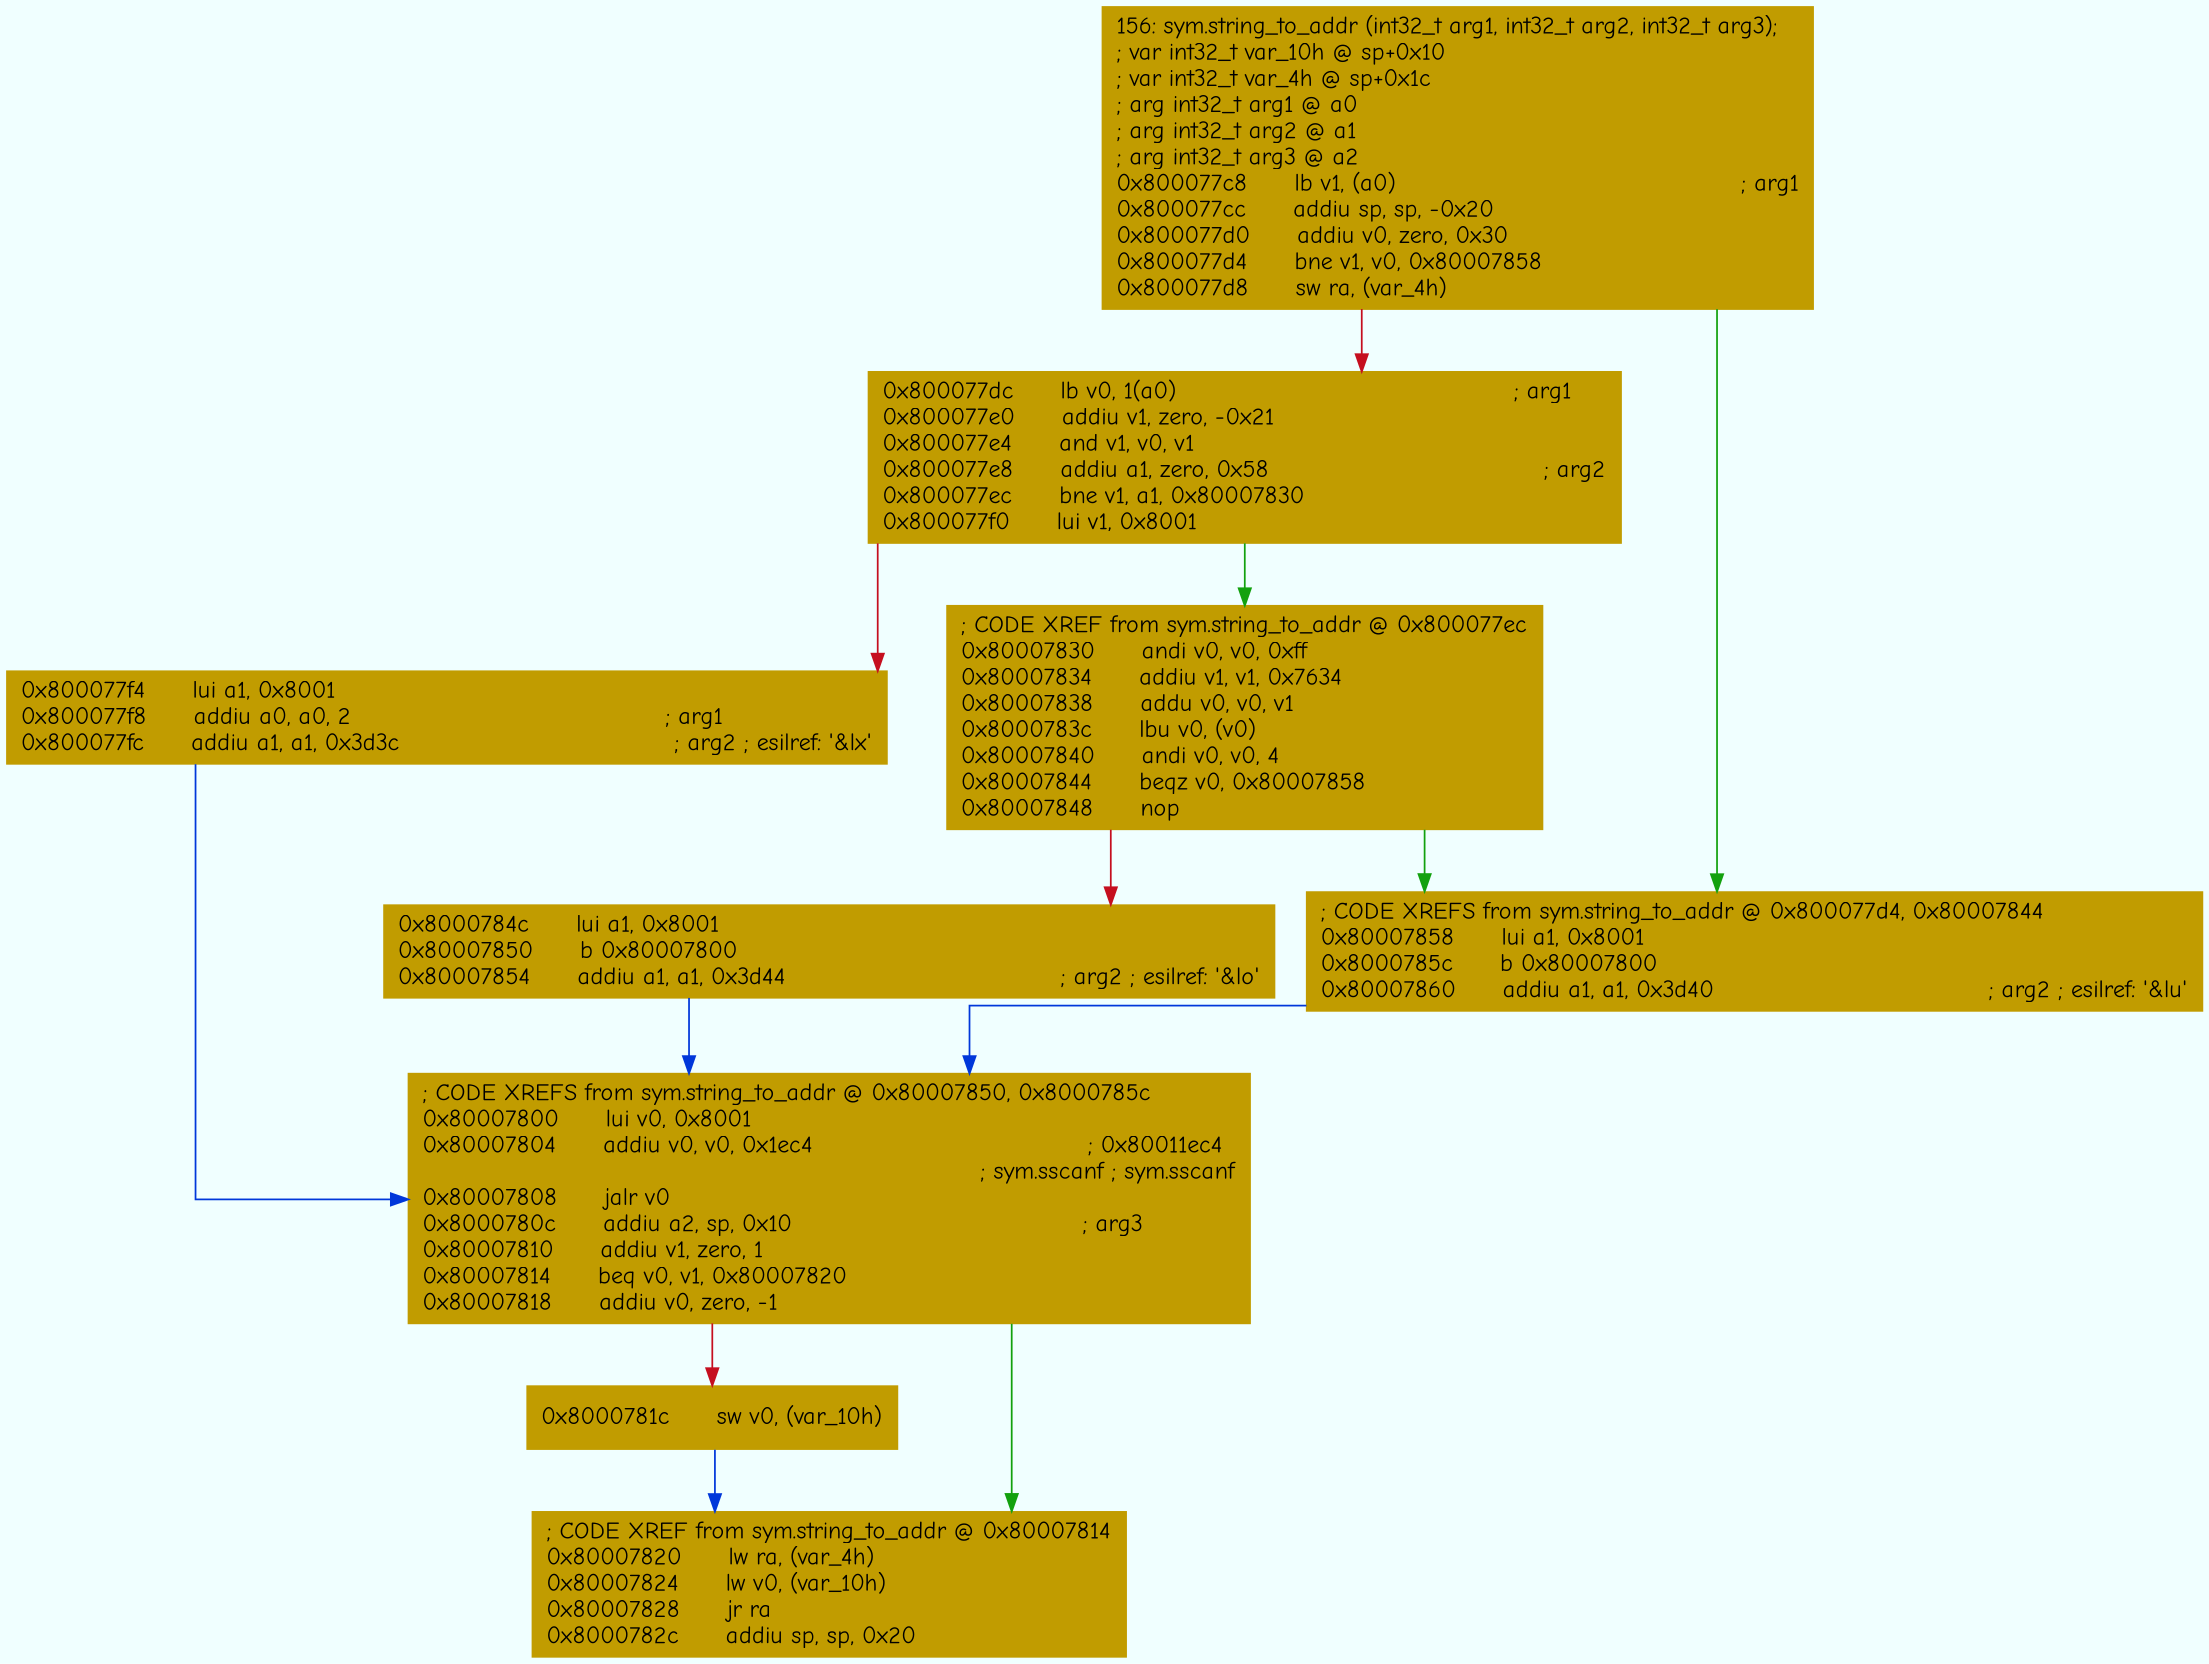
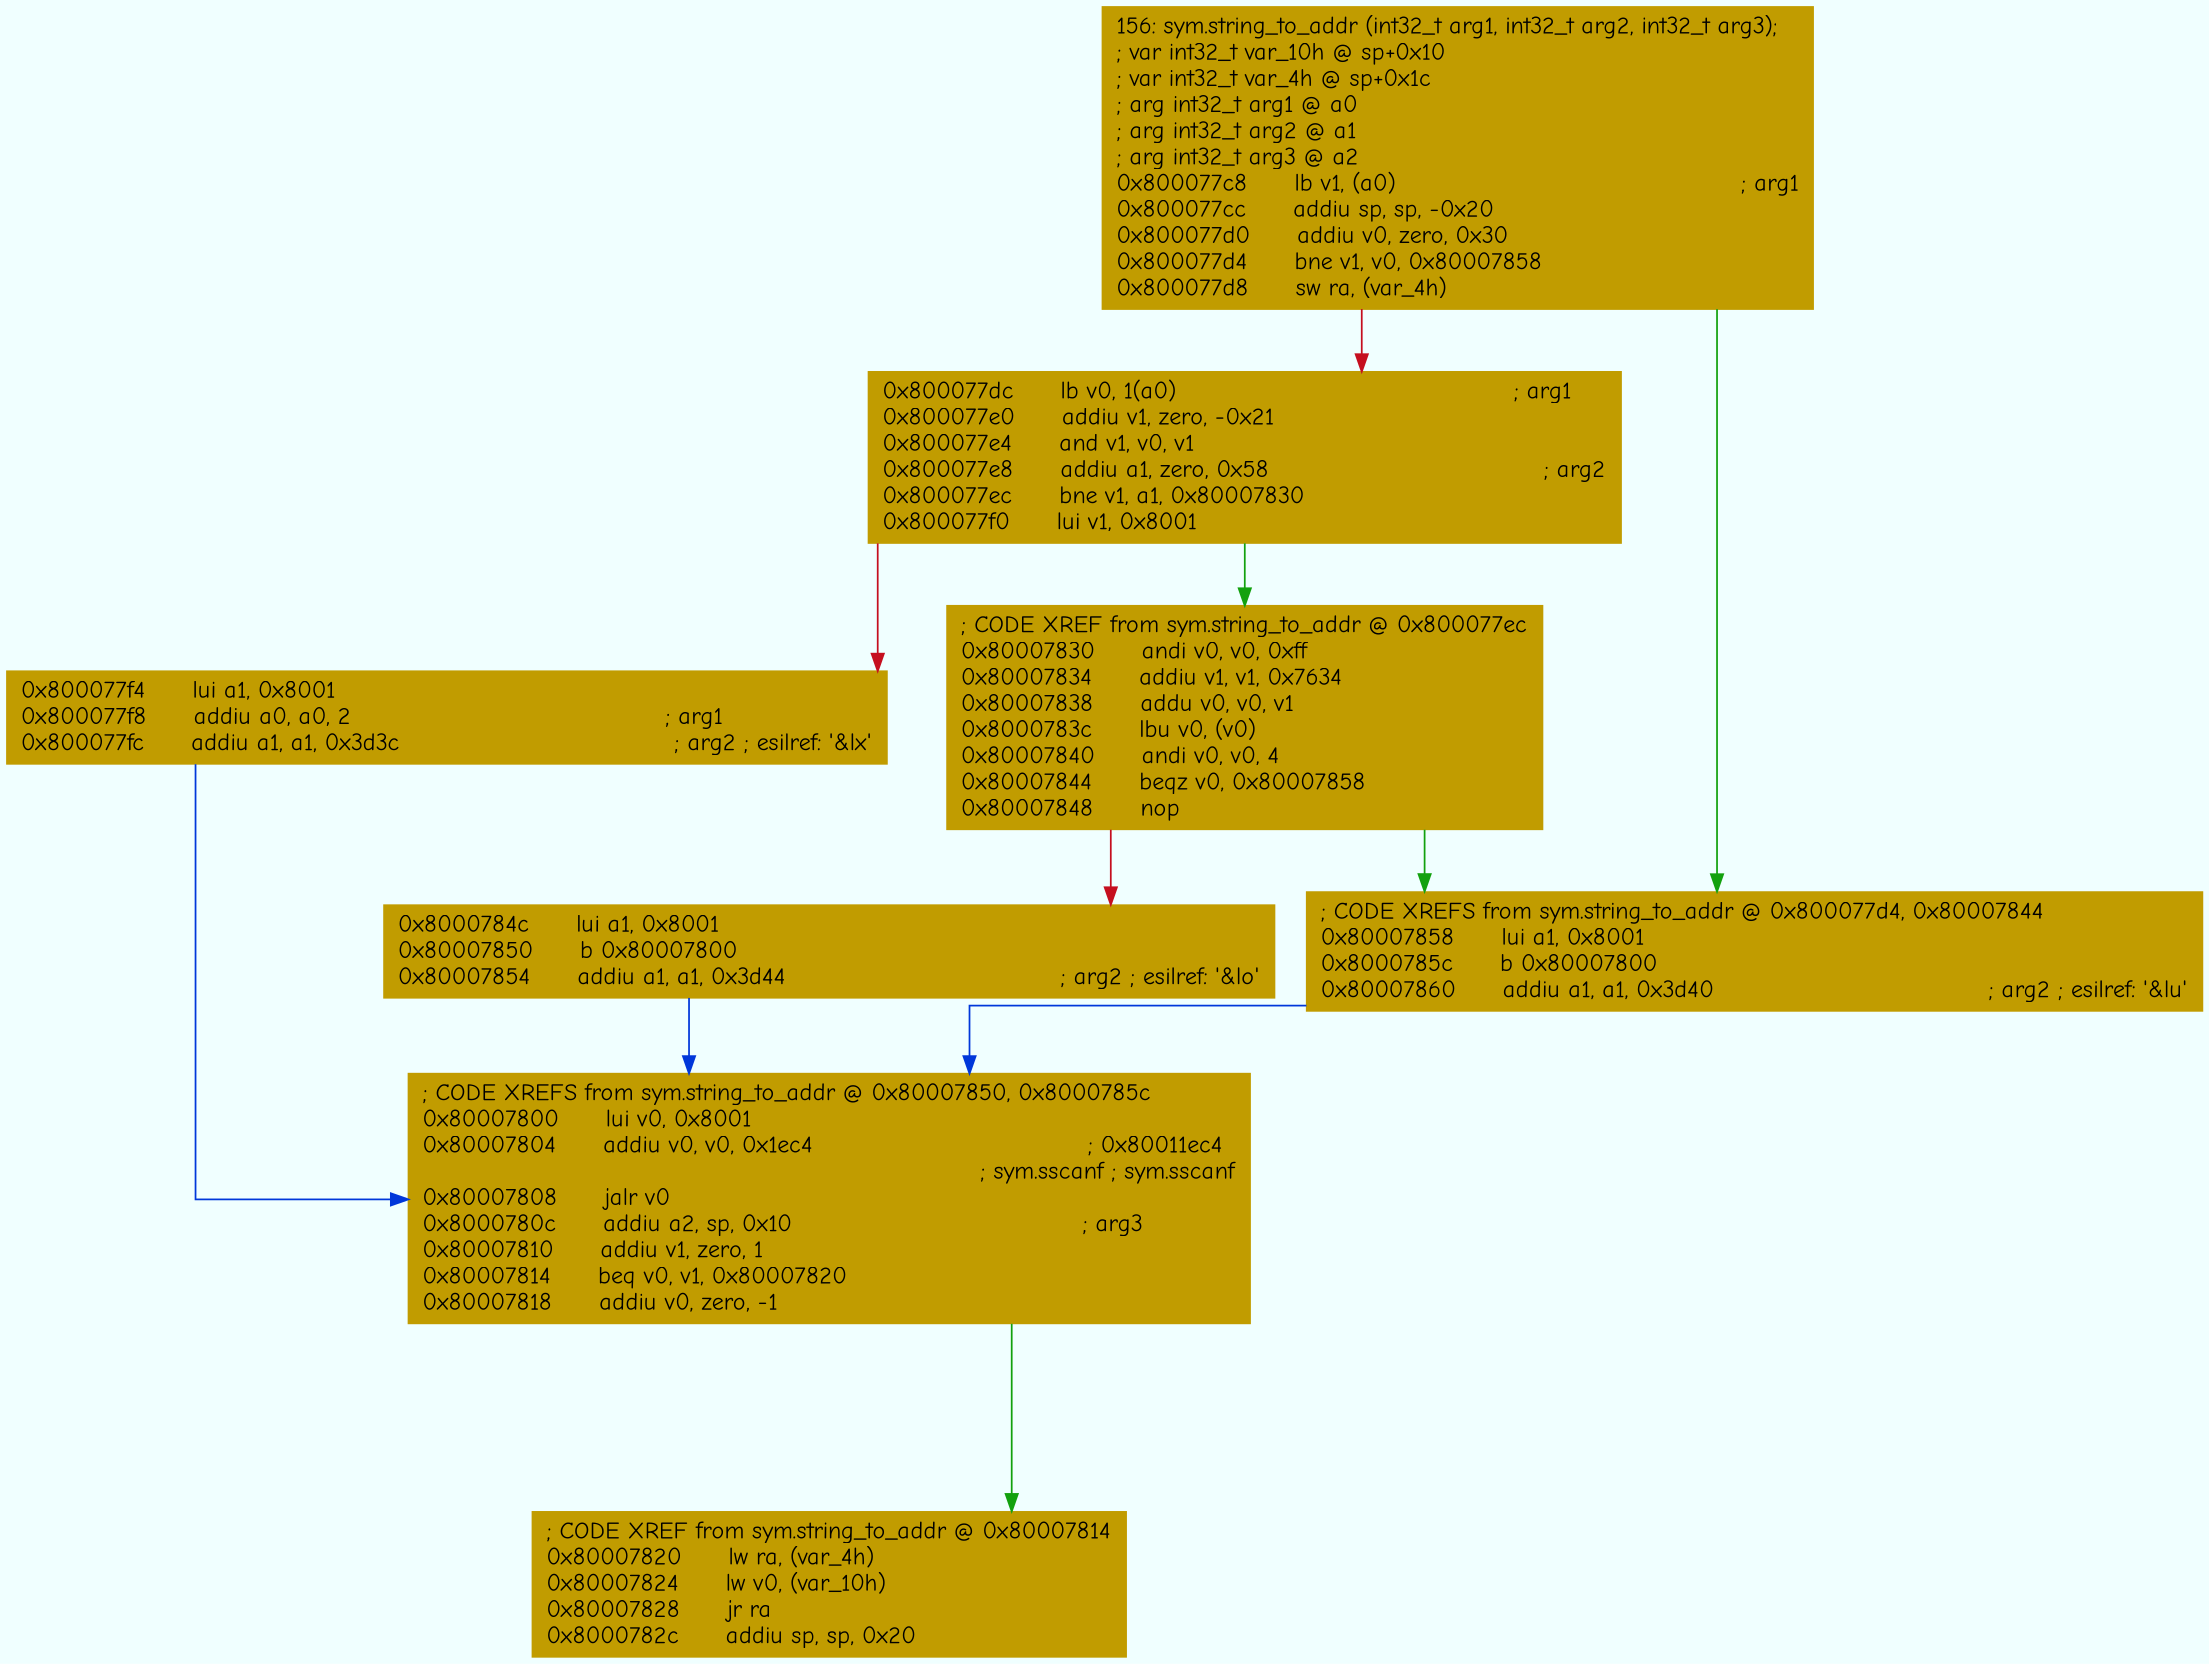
node "0x8000781c      sw v0, (var_10h)": removed
